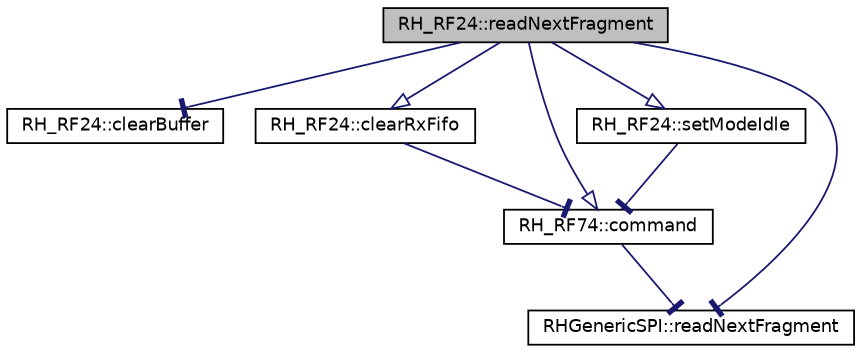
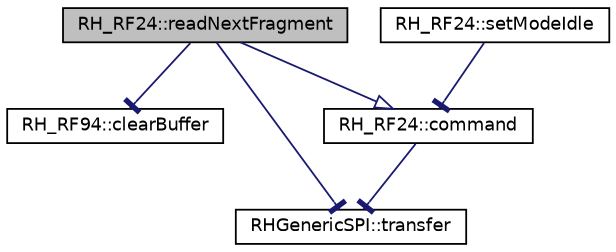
edge "RH_RF24::readNextFragment" -> "RH_RF24::setModeIdle": removed
node "RH_RF24::clearBuffer": label "RH_RF24::clearBuffer" -> "RH_RF94::clearBuffer"
node "RH_RF24::clearRxFifo": removed
node "RH_RF74::command": label "RH_RF74::command" -> "RH_RF24::command"
node "RHGenericSPI::readNextFragment": label "RHGenericSPI::readNextFragment" -> "RHGenericSPI::transfer"
